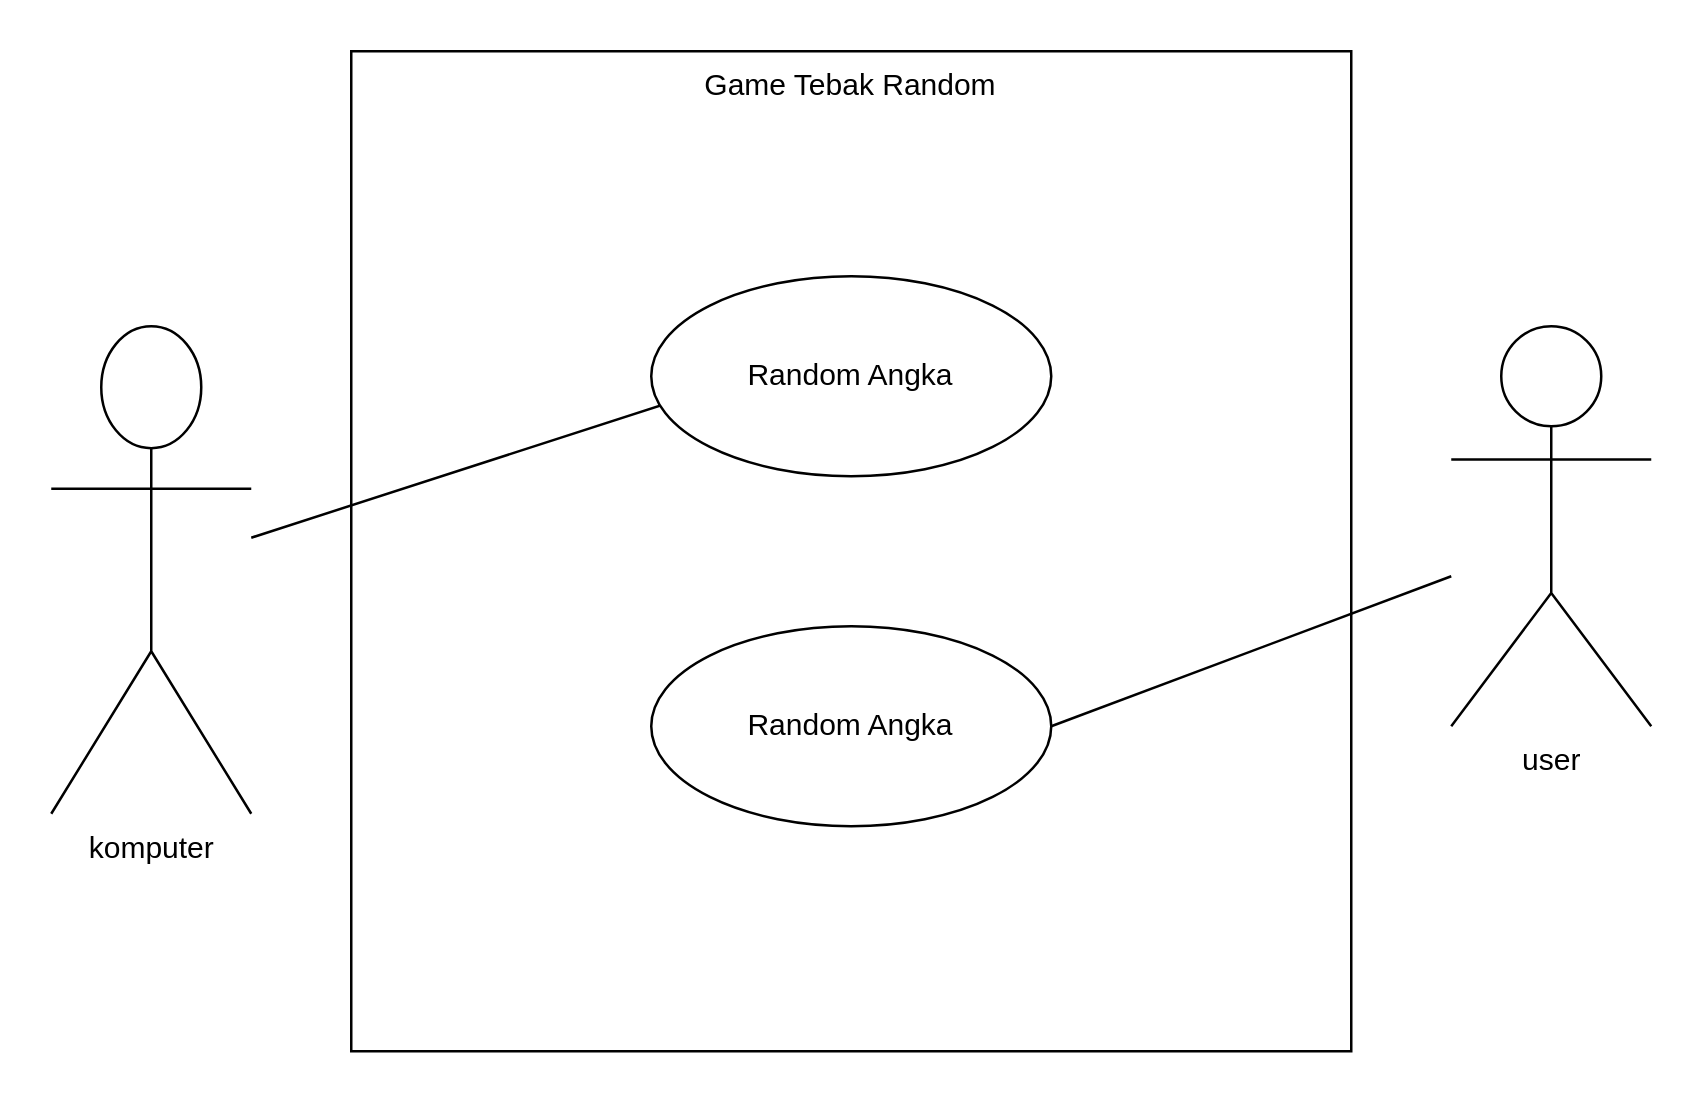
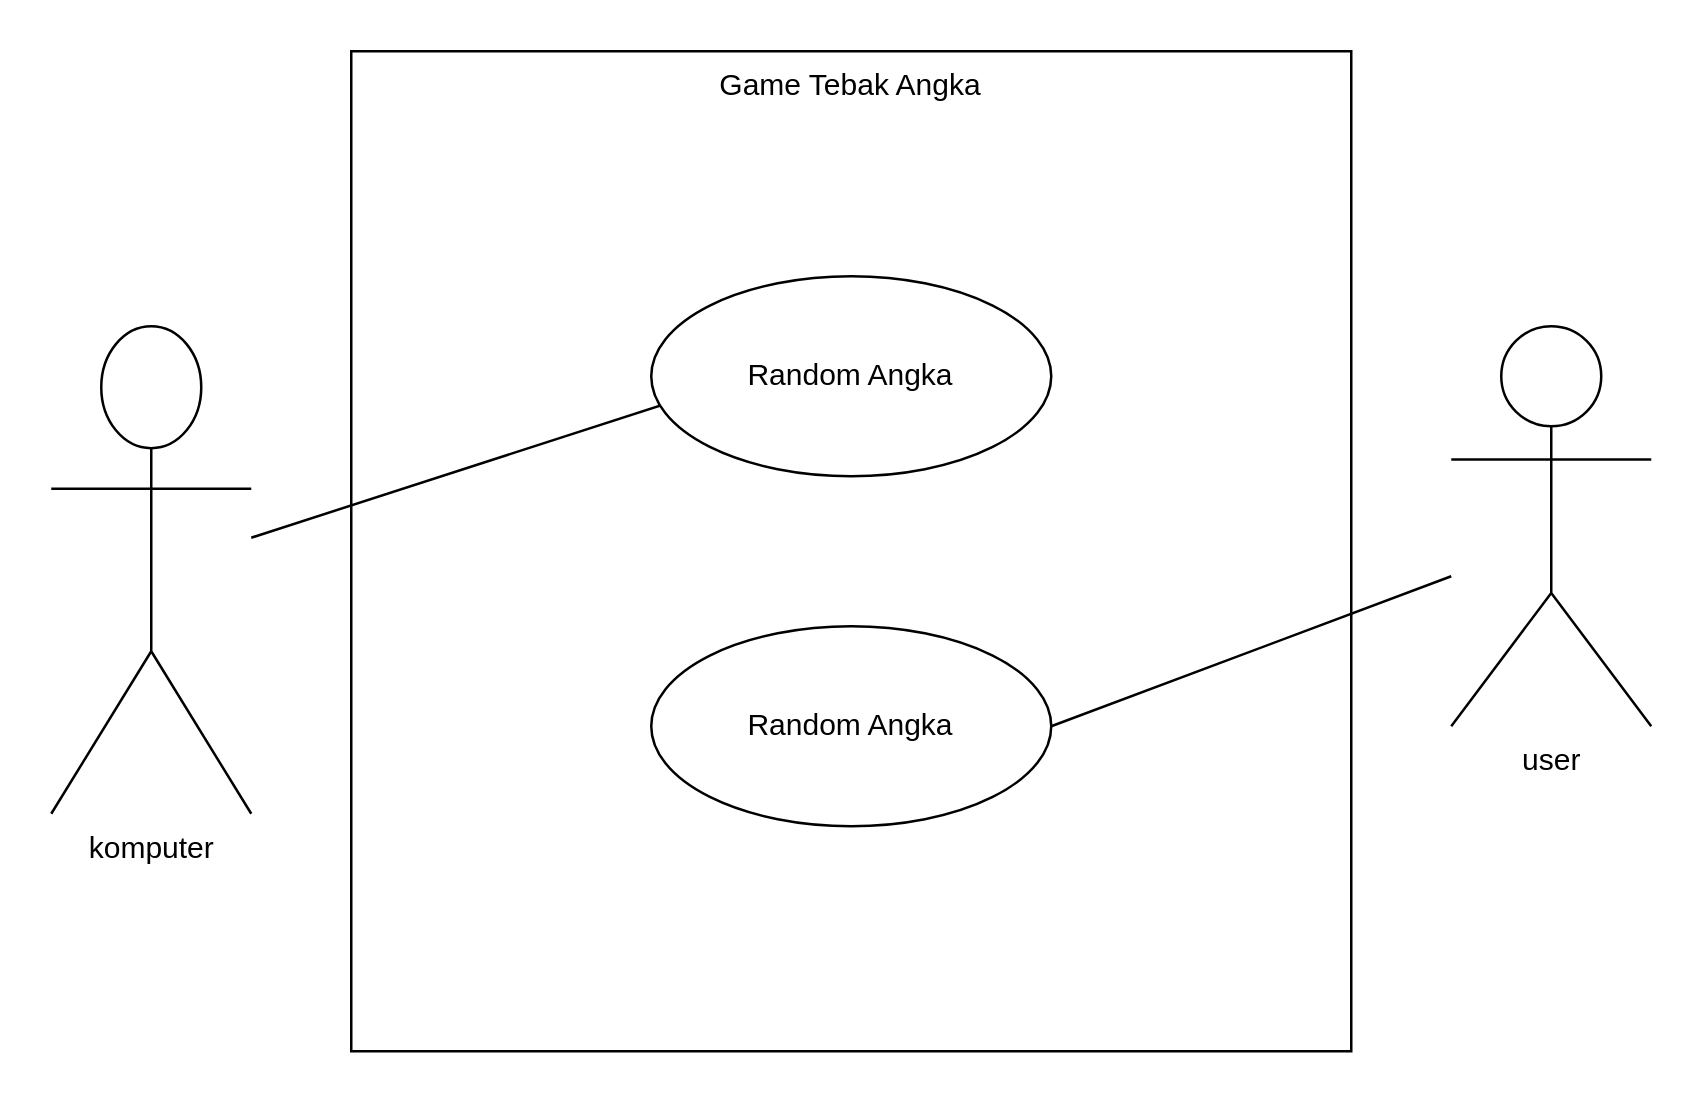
node "Game Tebak Random": label "Game Tebak Random" -> "Game Tebak Angka"
